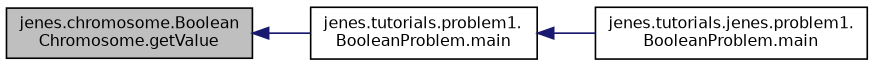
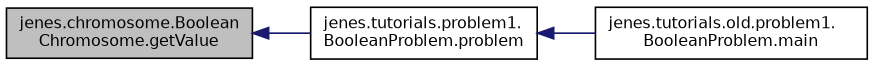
node "jenes.tutorials.problem1. BooleanProblem.main": label "jenes.tutorials.problem1. BooleanProblem.main" -> "jenes.tutorials.problem1. BooleanProblem.problem"
node "jenes.tutorials.jenes.problem1. BooleanProblem.main": label "jenes.tutorials.jenes.problem1. BooleanProblem.main" -> "jenes.tutorials.old.problem1. BooleanProblem.main"
